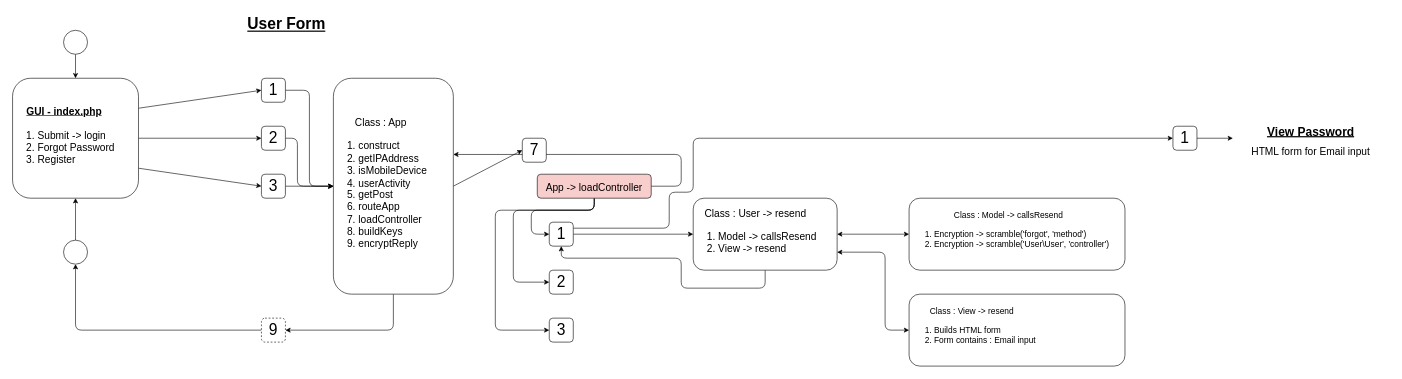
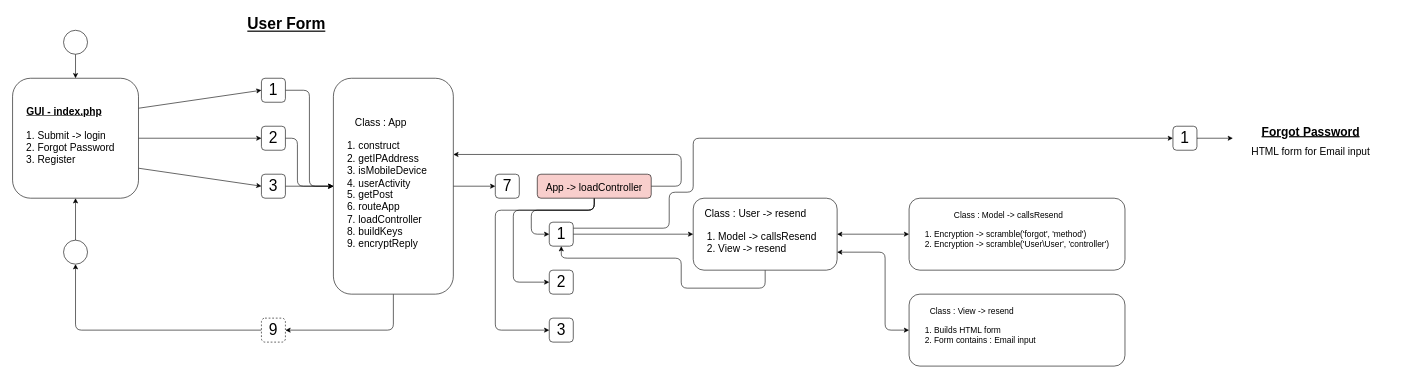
node "View Password HTML form for Email input": label "View Password HTML form for Email input" -> "Forgot Password HTML form for Email input"
node "7": moved (534, 150) -> (507, 186)
